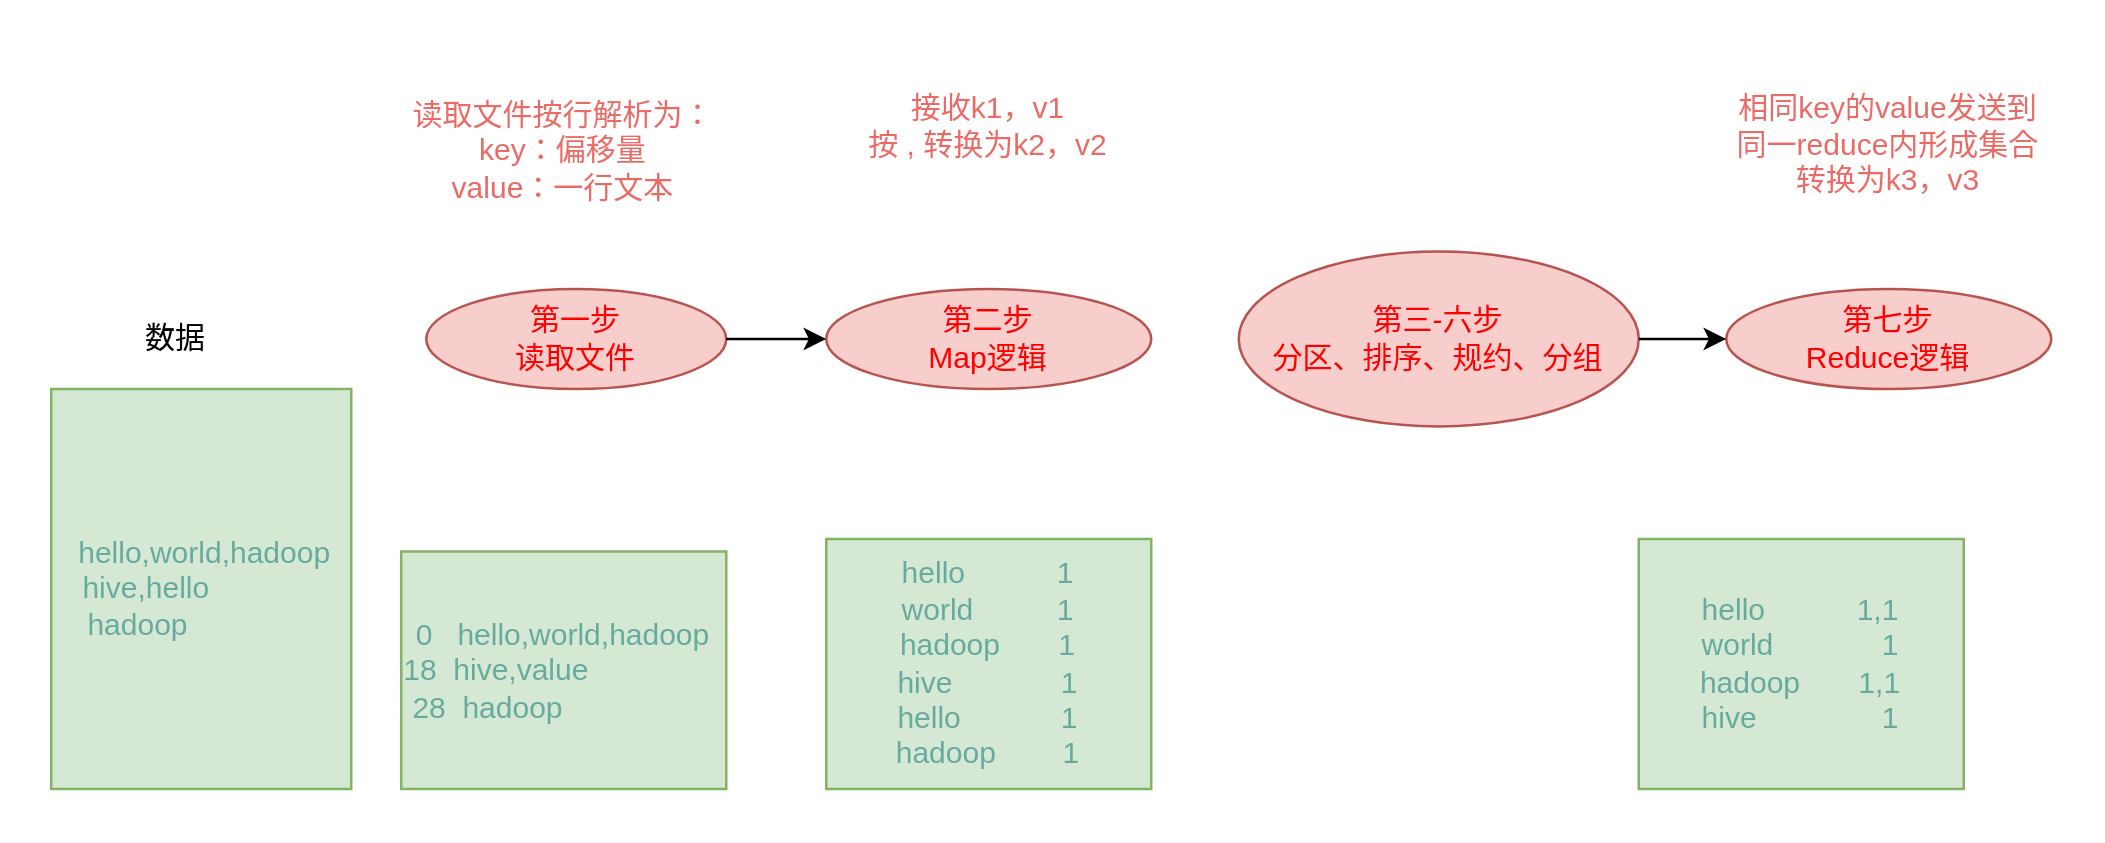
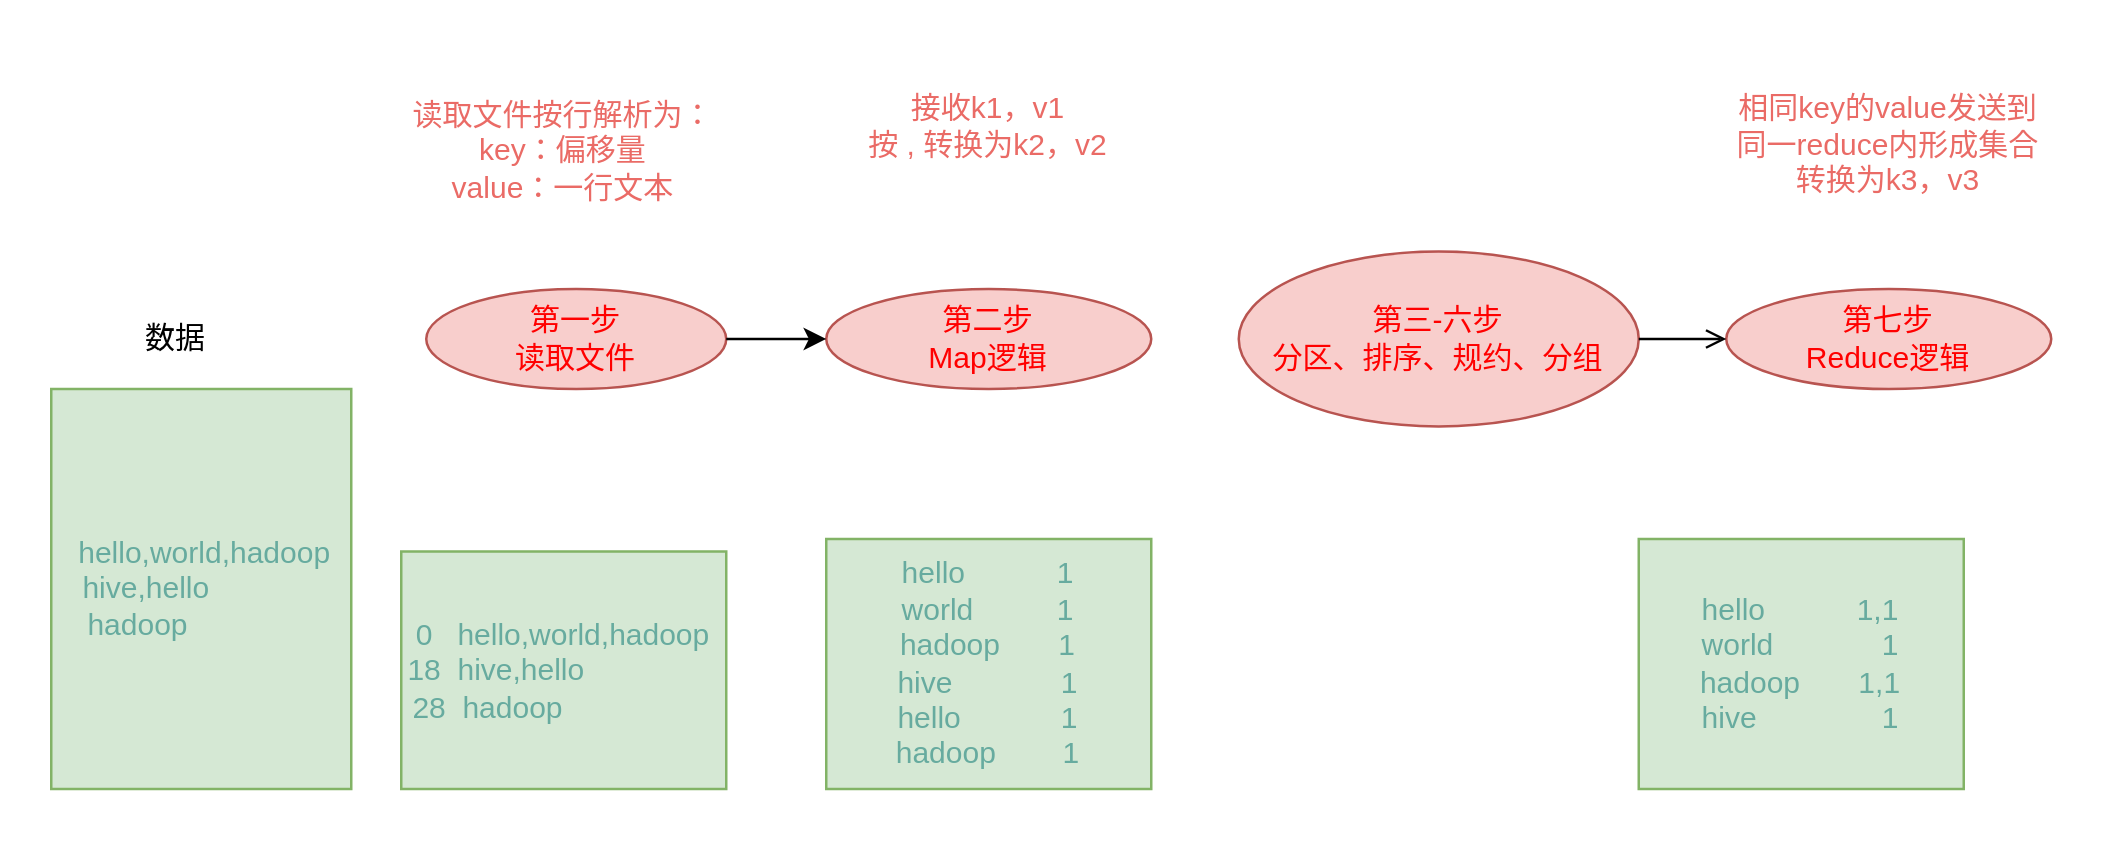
edge "第三-六步 分区、排序、规约、分组" -> "第七步 Reduce逻辑": arrowhead classic -> open
node "0 hello,world,hadoop 18 hive,value 28 hadoop": label "0 hello,world,hadoop 18 hive,value 28 hadoop" -> "0 hello,world,hadoop 18 hive,hello 28 hadoop"
